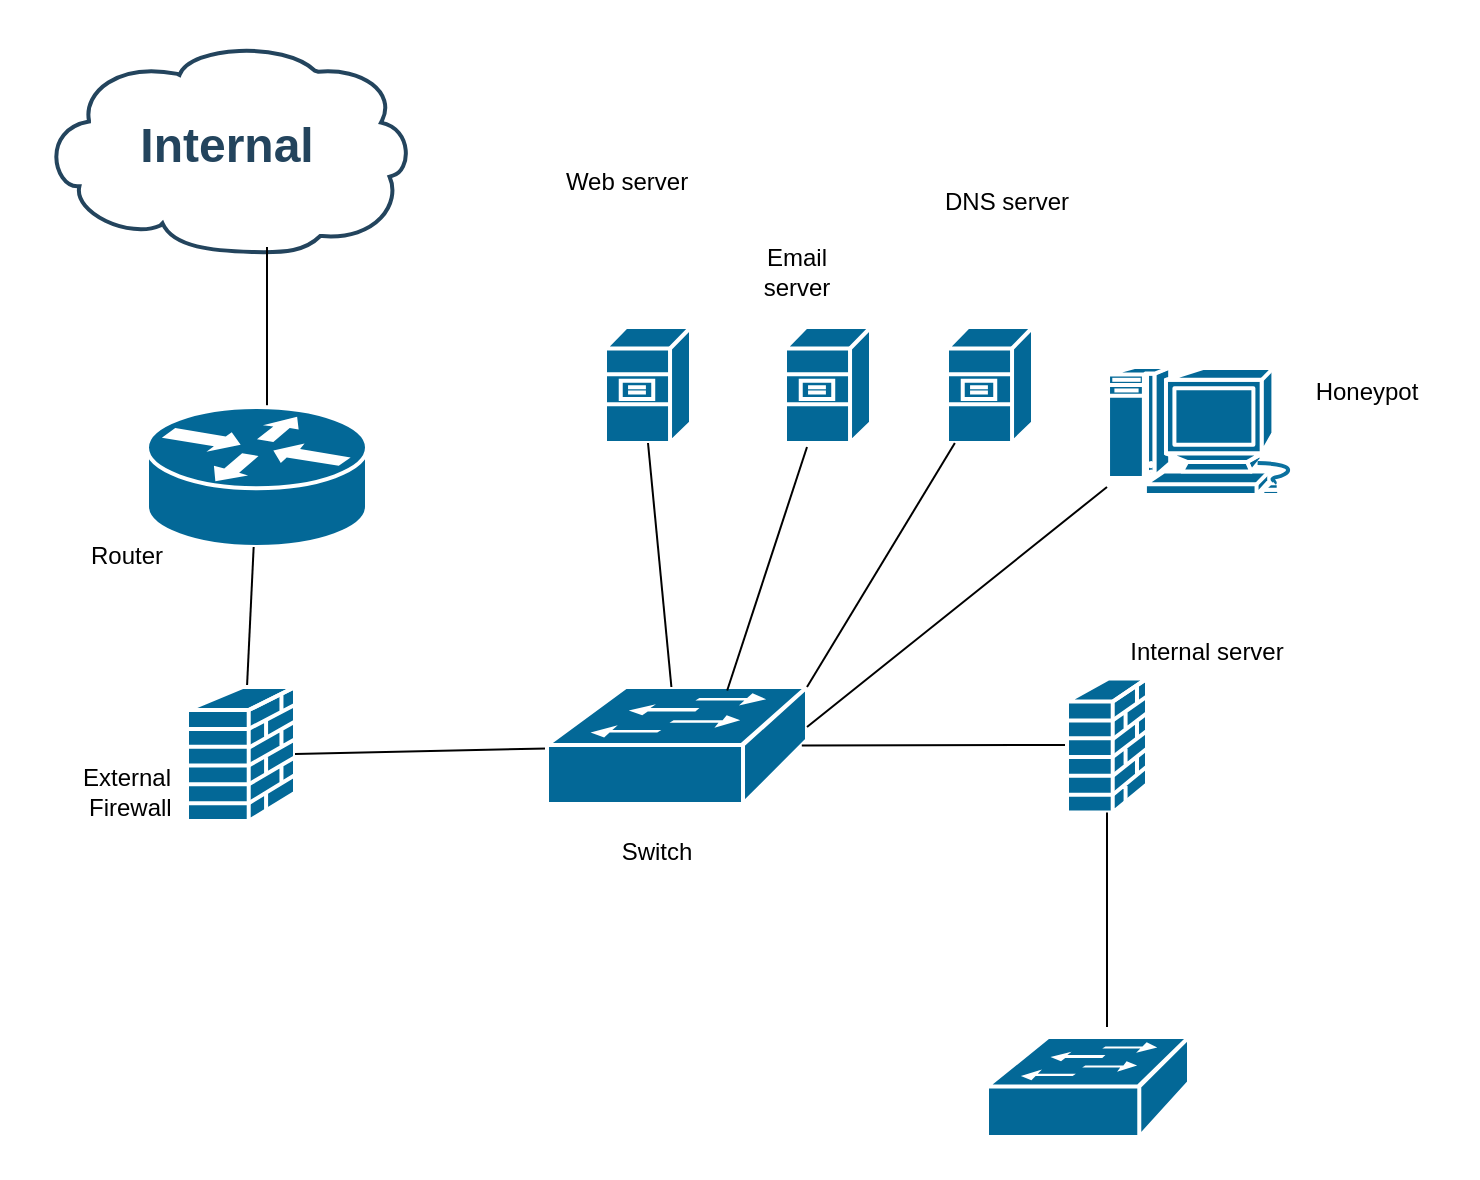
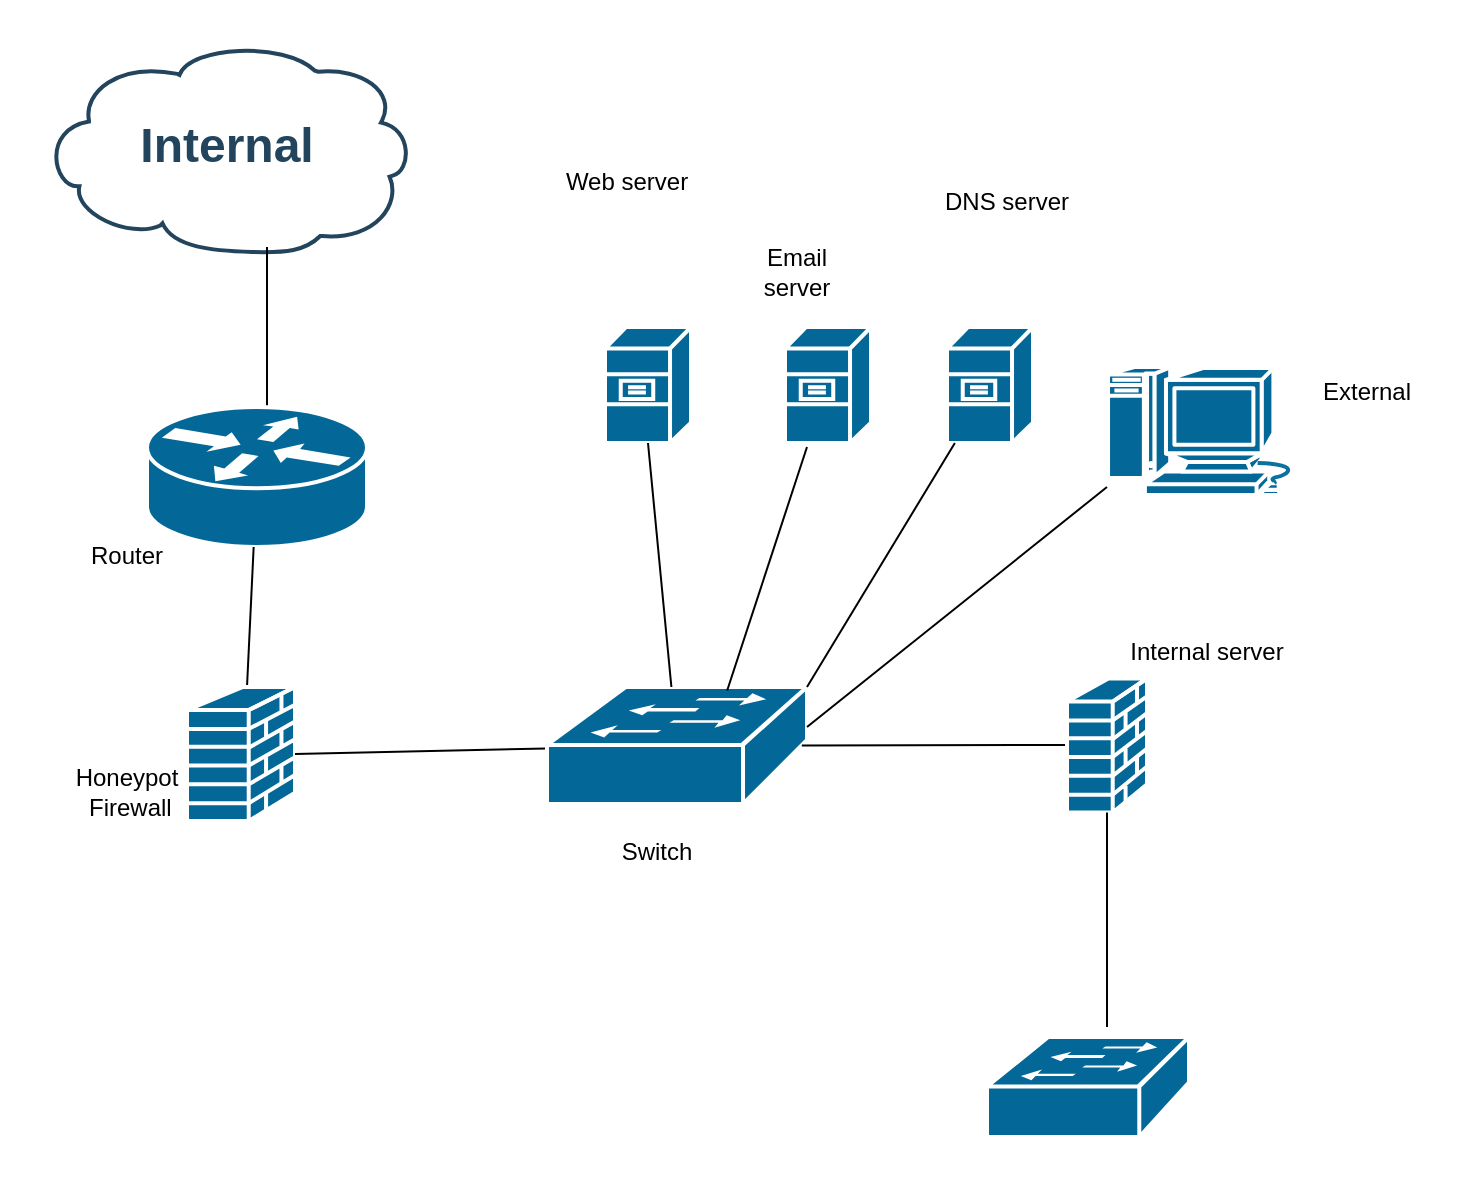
node "Honeypot": label "Honeypot" -> "External"
node "External Firewall": label "External Firewall" -> "Honeypot Firewall"
